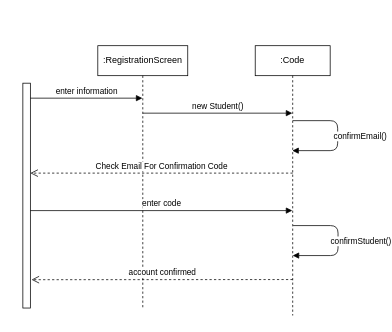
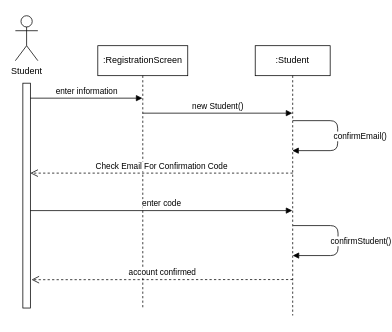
node "Student": added
node ":Code": label ":Code" -> ":Student"
